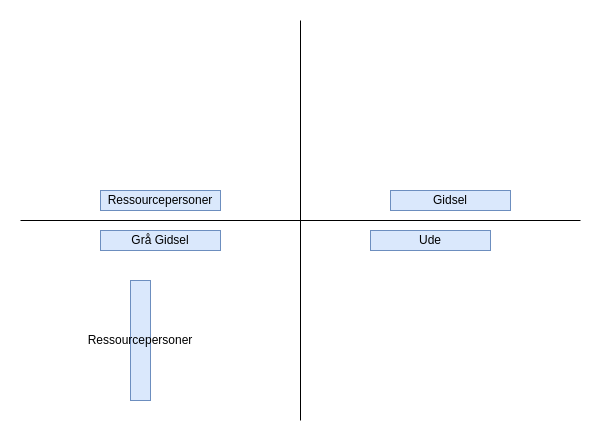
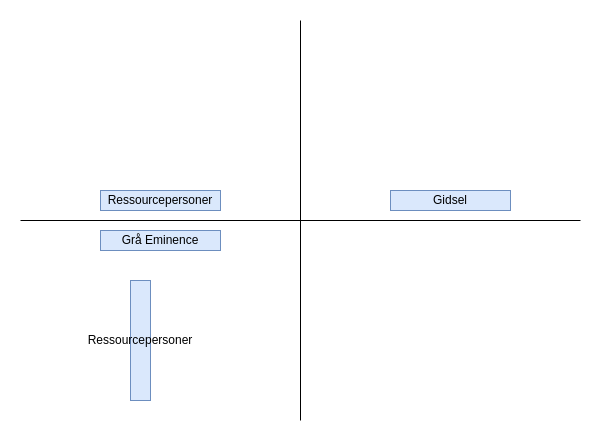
node "Grå Gidsel": label "Grå Gidsel" -> "Grå Eminence"
node "Ude": removed
